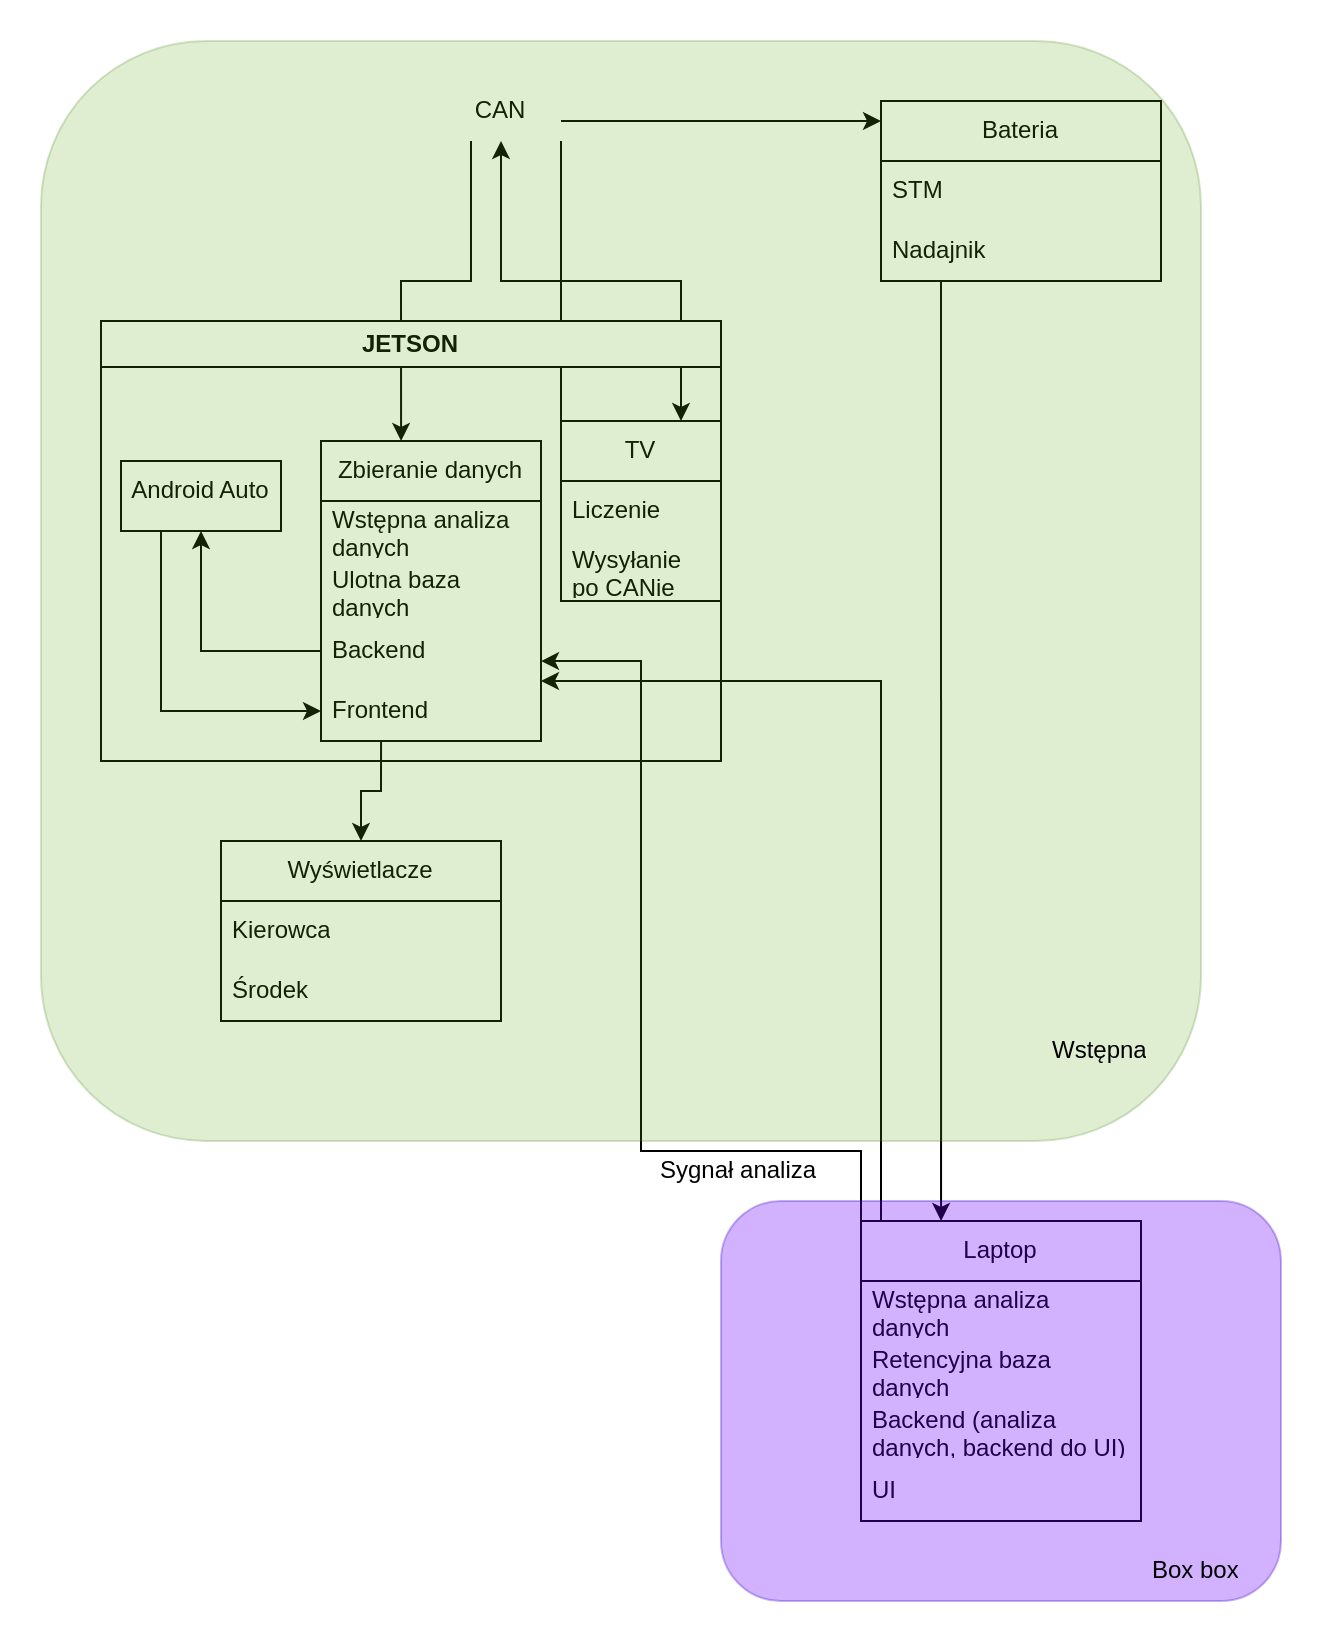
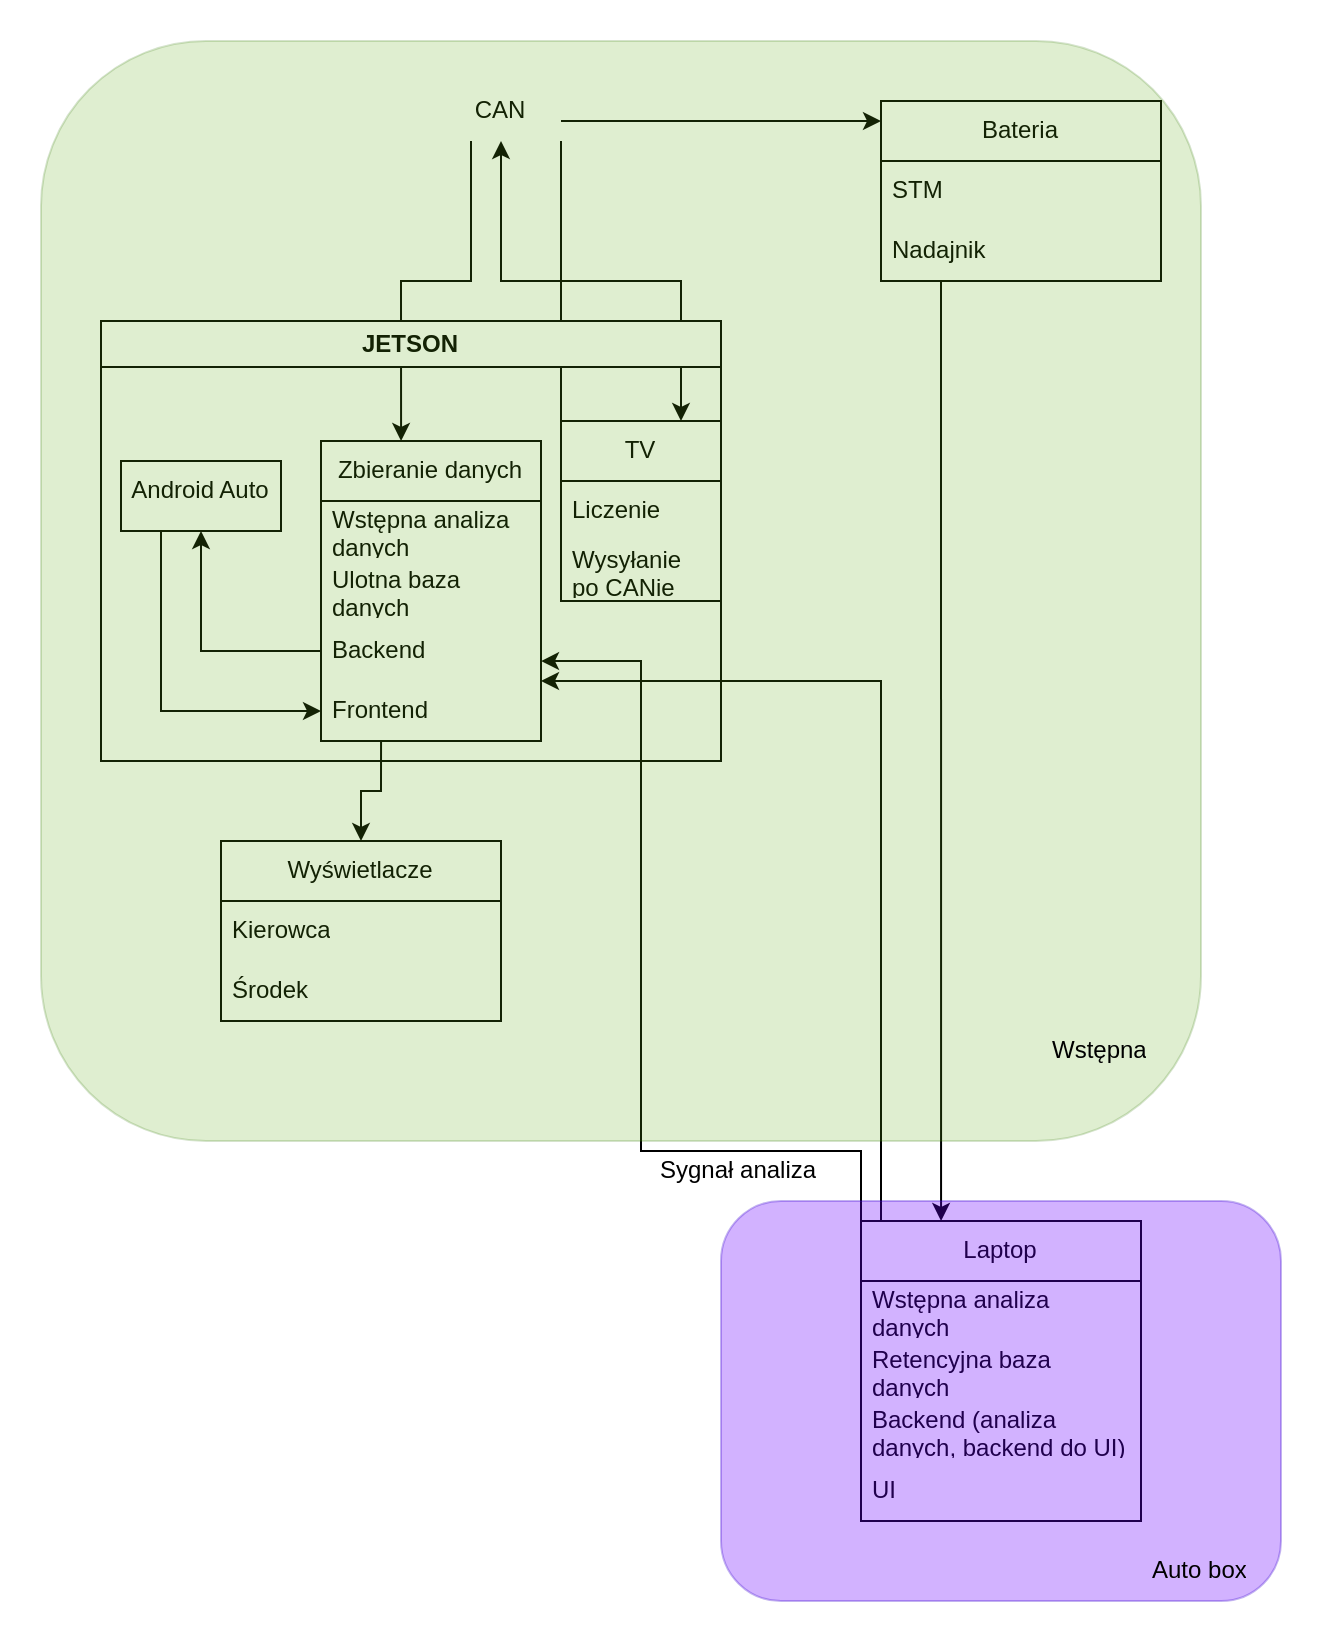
node "Box box": label "Box box" -> "Auto box"
